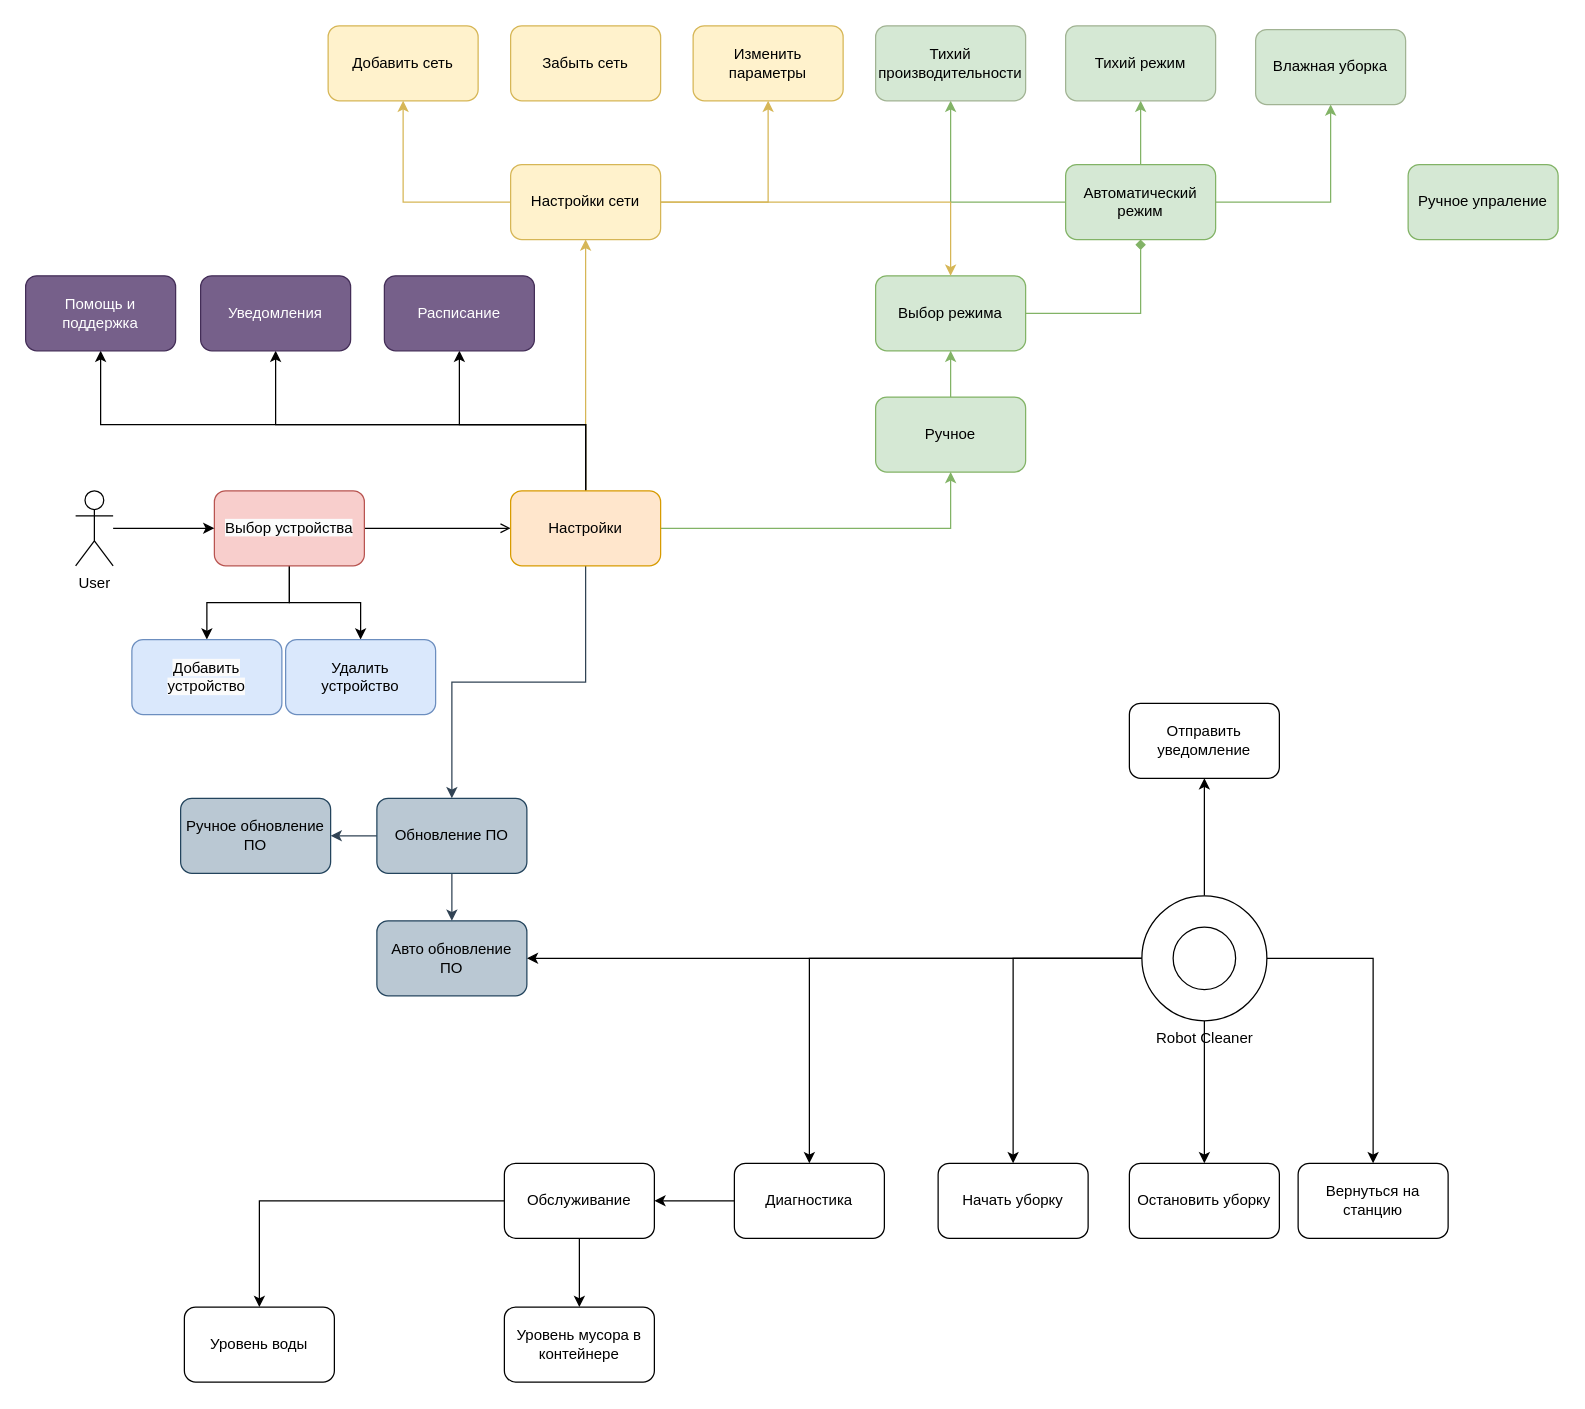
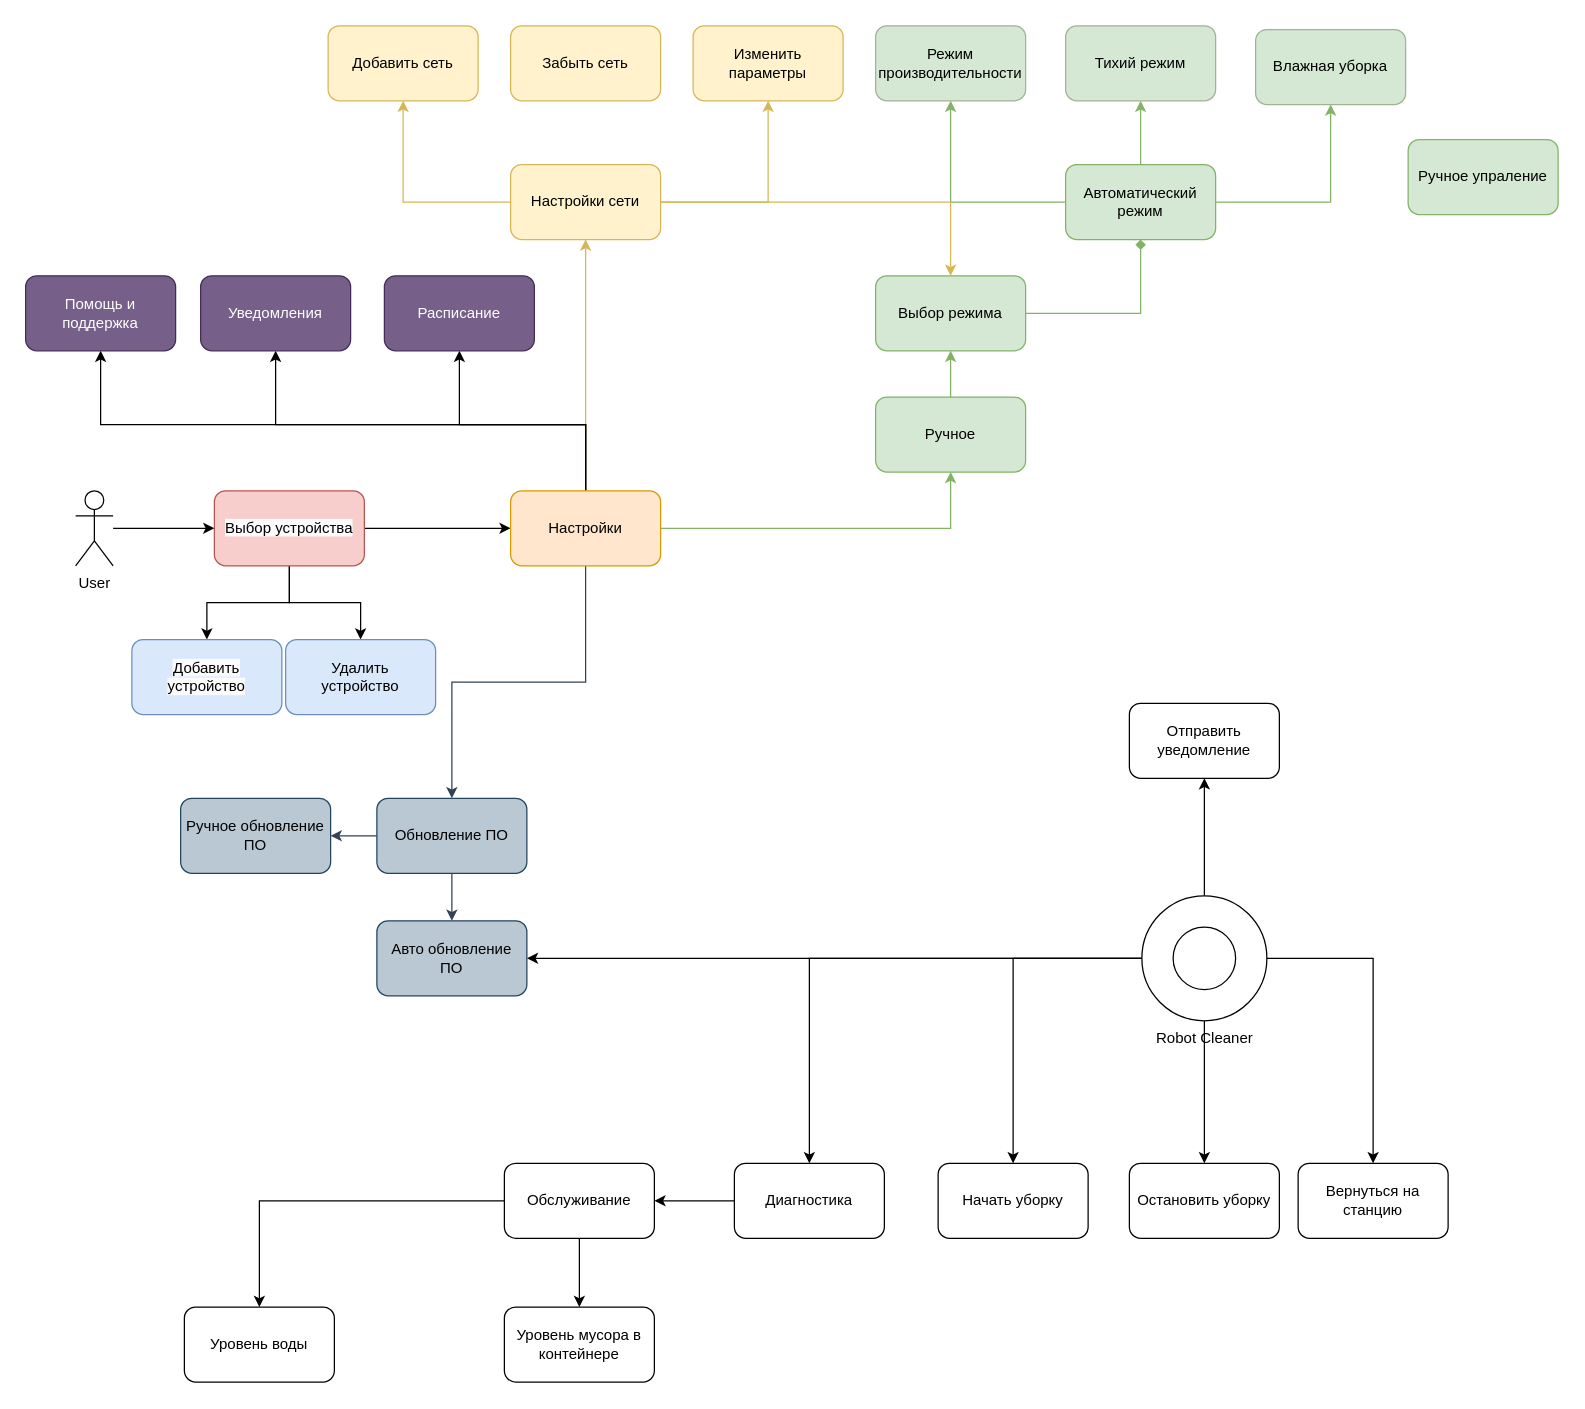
node "Тихий производительности": label "Тихий производительности" -> "Режим производительности"
node "Ручное упраление": moved (1483, 202) -> (1483, 177)
edge "Выбор устройства" -> "Настройки": arrowhead open -> classic
